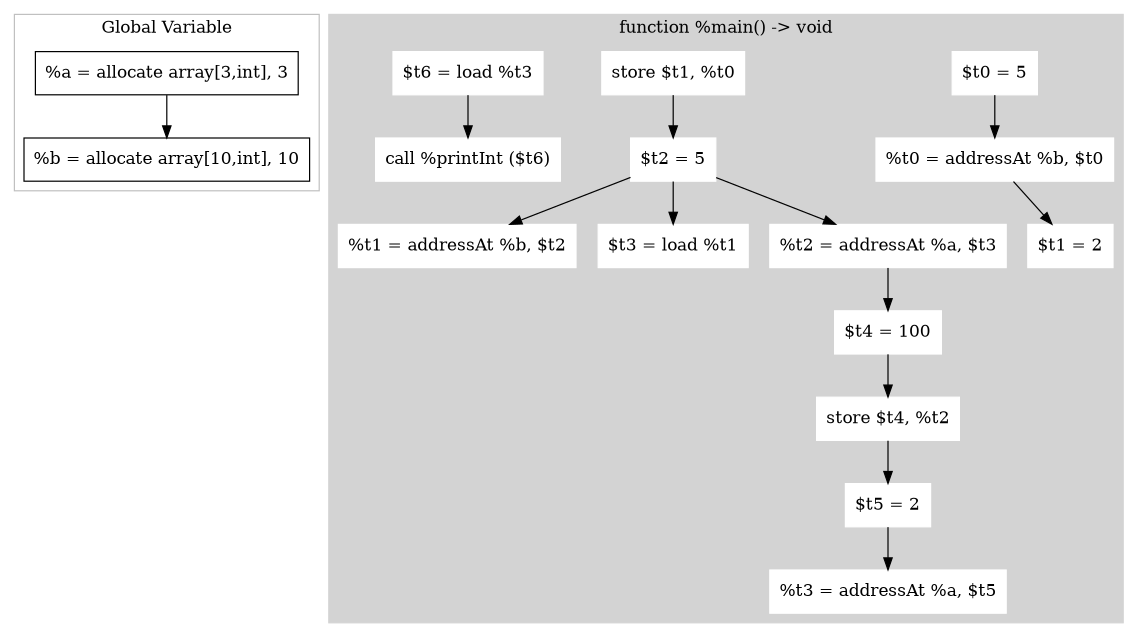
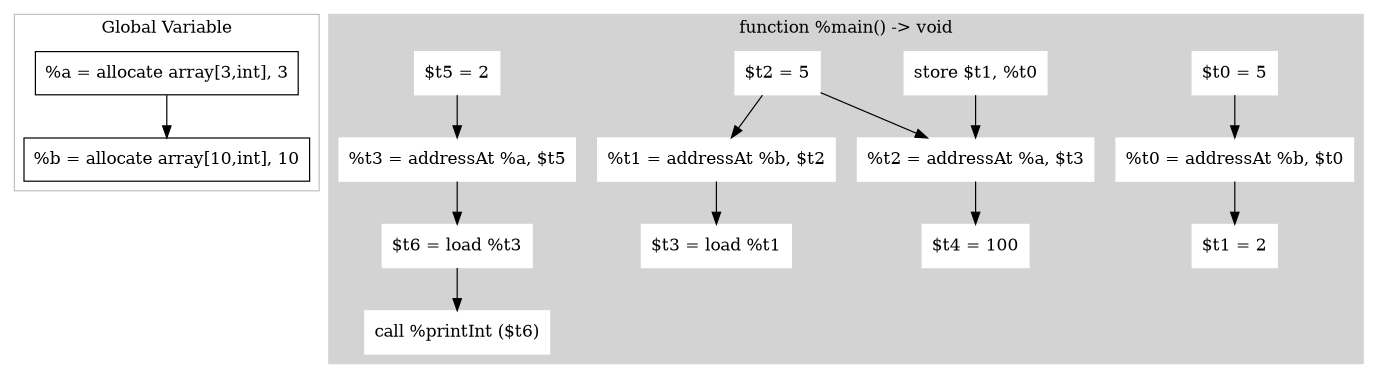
edge "store $t1, %t0" -> "$t2 = 5": now "store $t1, %t0" -> "%t2 = addressAt %a, $t3"
edge "%t3 = addressAt %a, $t5" -> "$t6 = load %t3": added
edge "$t2 = 5" -> "$t3 = load %t1": now "%t1 = addressAt %b, $t2" -> "$t3 = load %t1"
node "store $t4, %t2": removed
